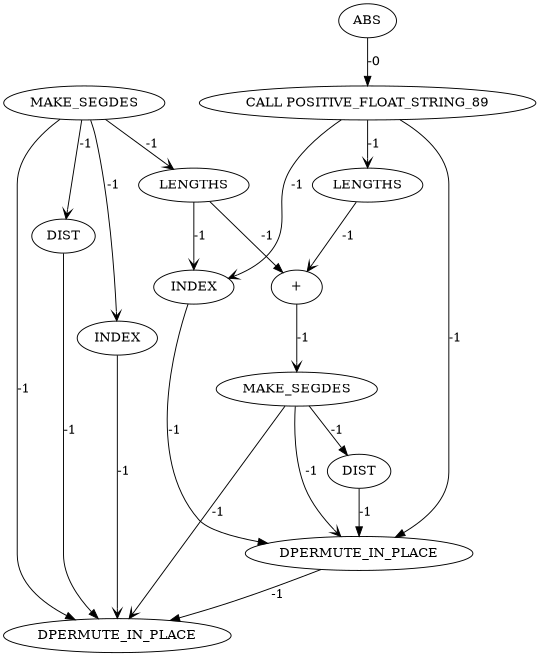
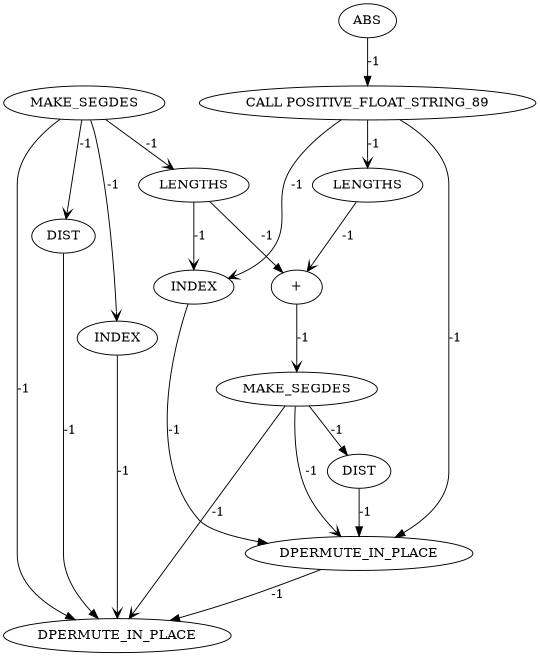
edge "ABS" -> "CALL POSITIVE_FLOAT_STRING_89": label "-0" -> "-1"
